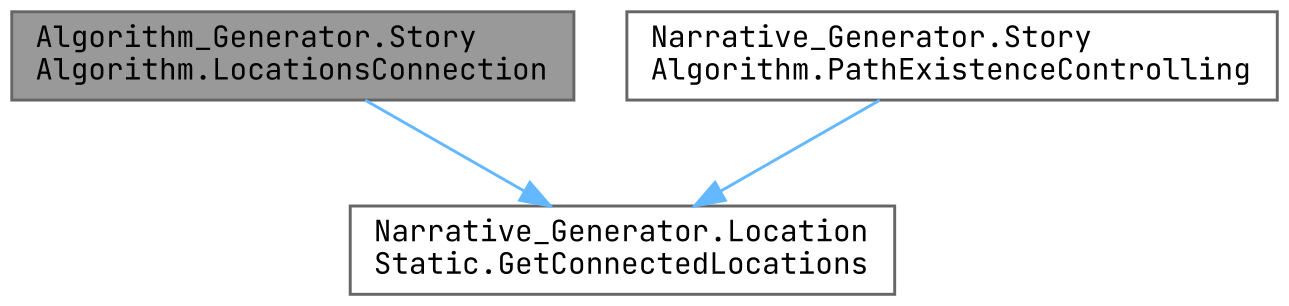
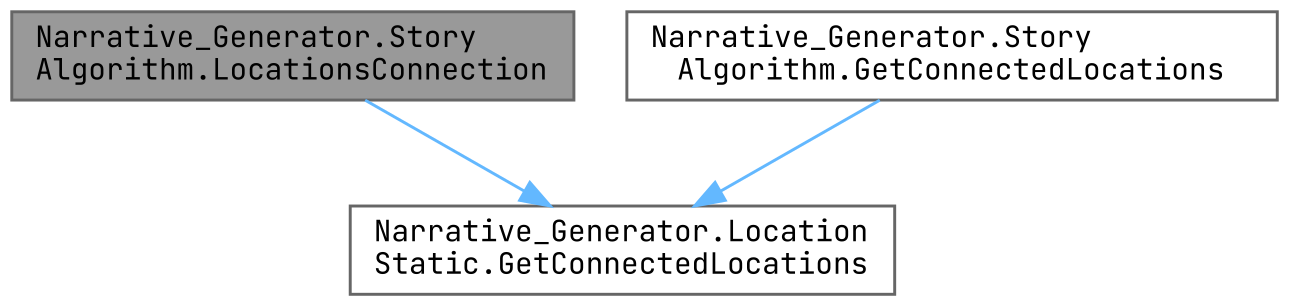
node "Algorithm_Generator.Story Algorithm.LocationsConnection": label "Algorithm_Generator.Story Algorithm.LocationsConnection" -> "Narrative_Generator.Story Algorithm.LocationsConnection"
node "Narrative_Generator.Story Algorithm.PathExistenceControlling": label "Narrative_Generator.Story Algorithm.PathExistenceControlling" -> "Narrative_Generator.Story Algorithm.GetConnectedLocations"
